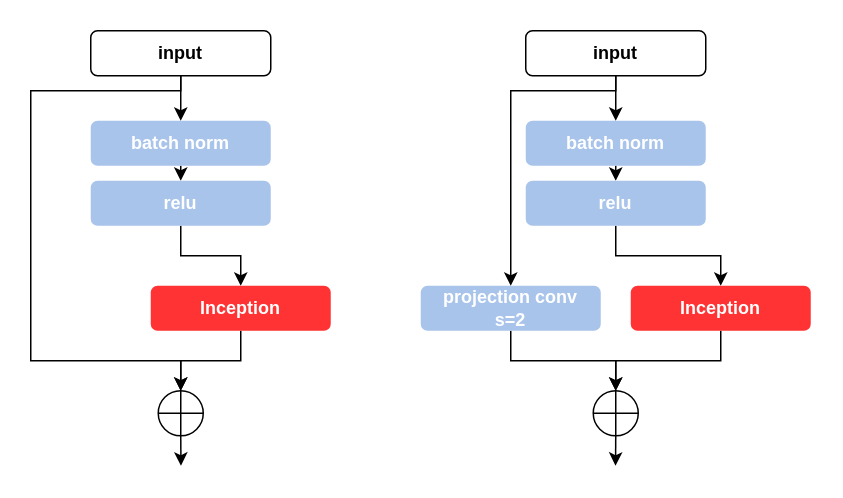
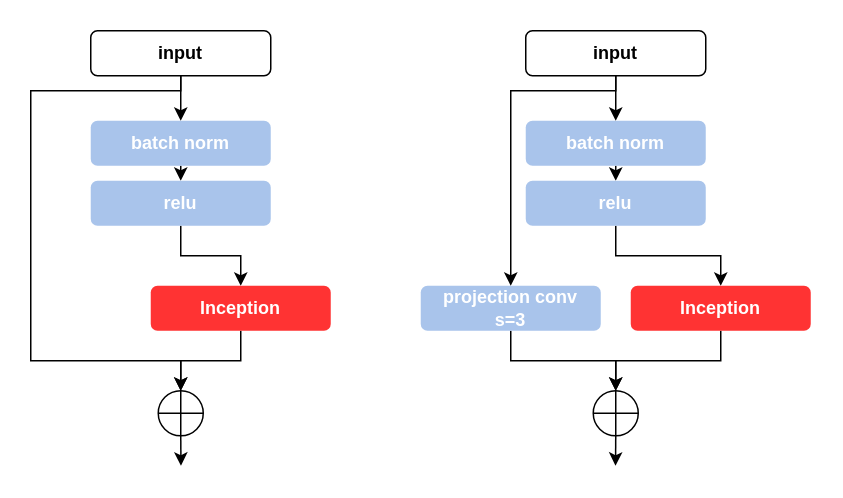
node "projection conv s=2": label "projection conv s=2" -> "projection conv s=3"
